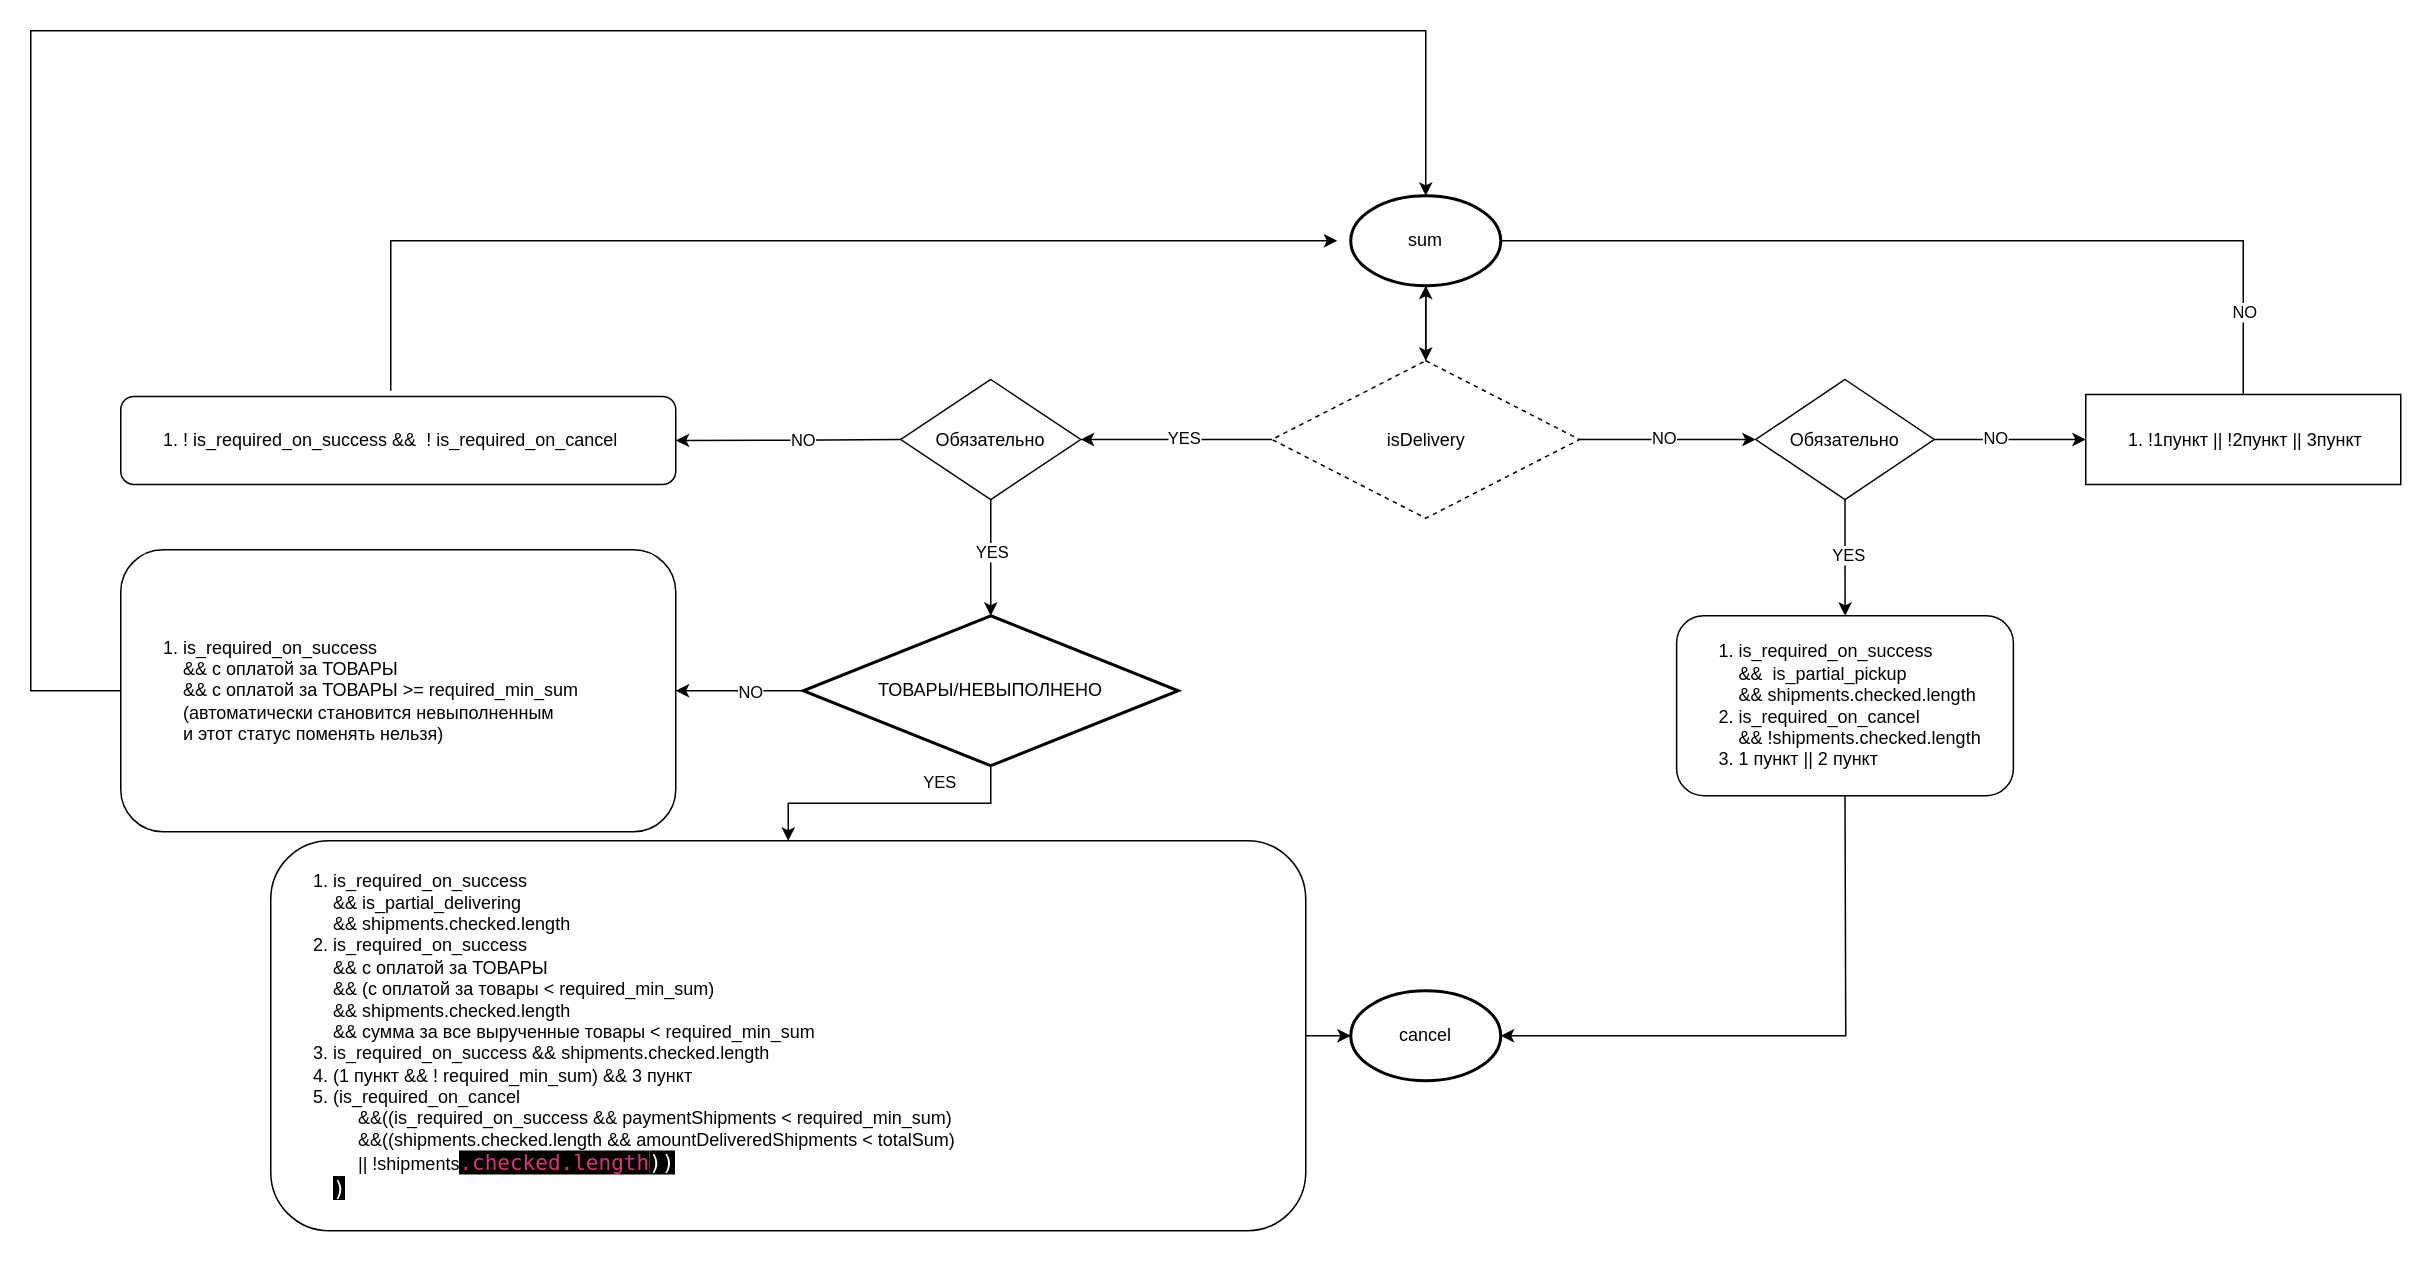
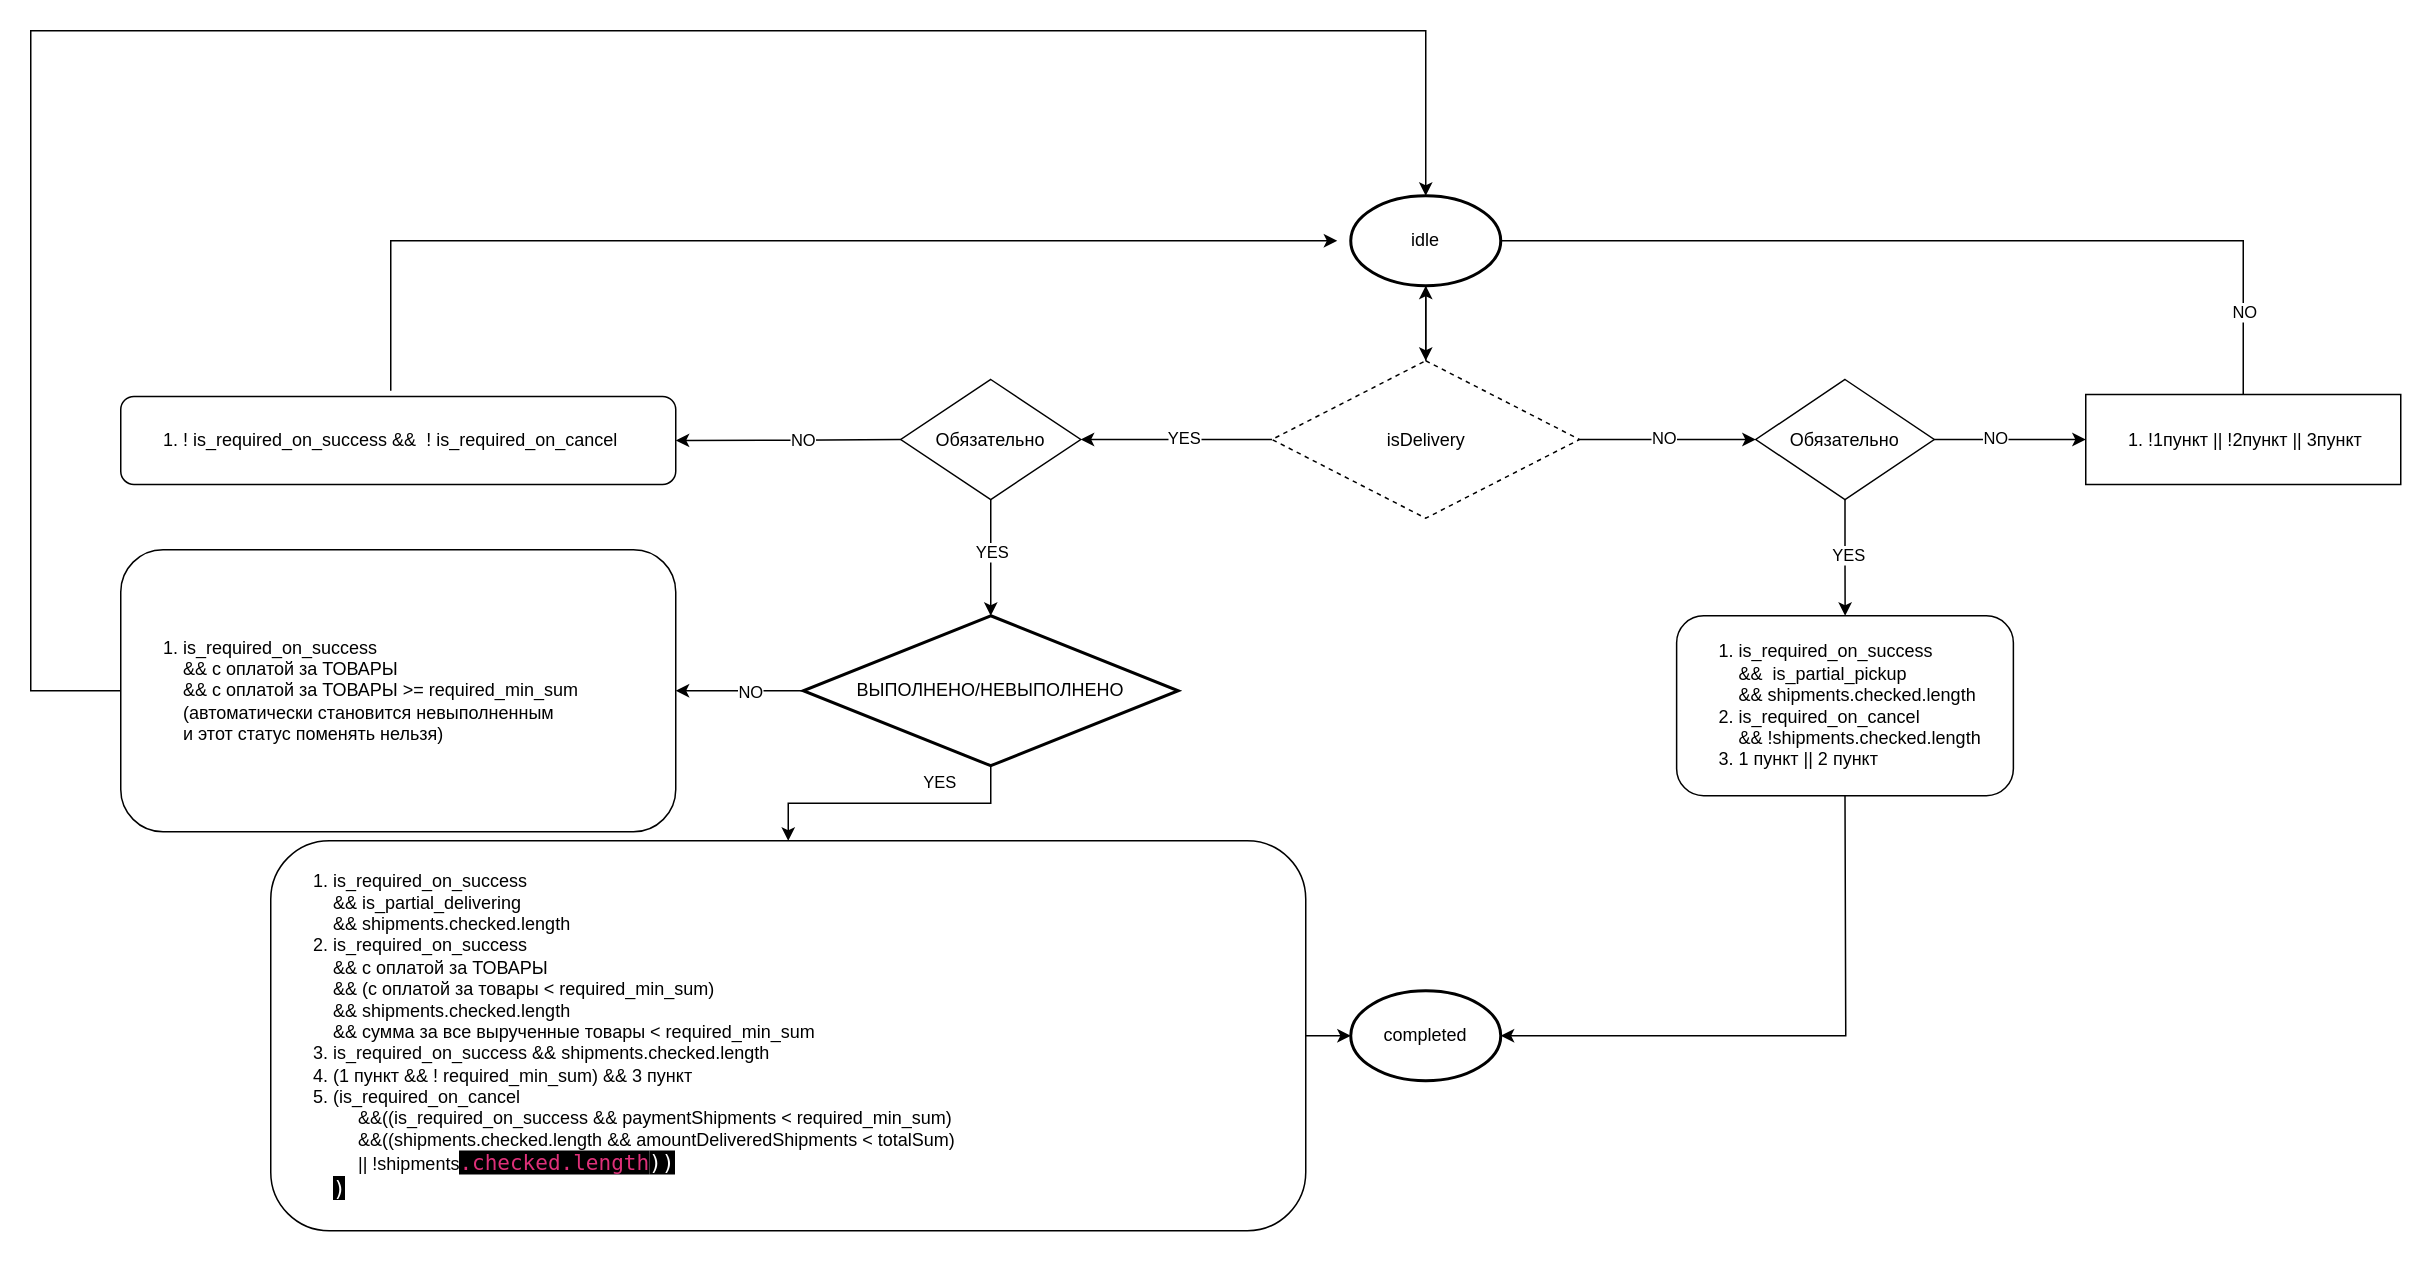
node "sum": label "sum" -> "idle"
node "ТОВАРЫ/НЕВЫПОЛНЕНО": label "ТОВАРЫ/НЕВЫПОЛНЕНО" -> "ВЫПОЛНЕНО/НЕВЫПОЛНЕНО"
node "cancel": label "cancel" -> "completed"
